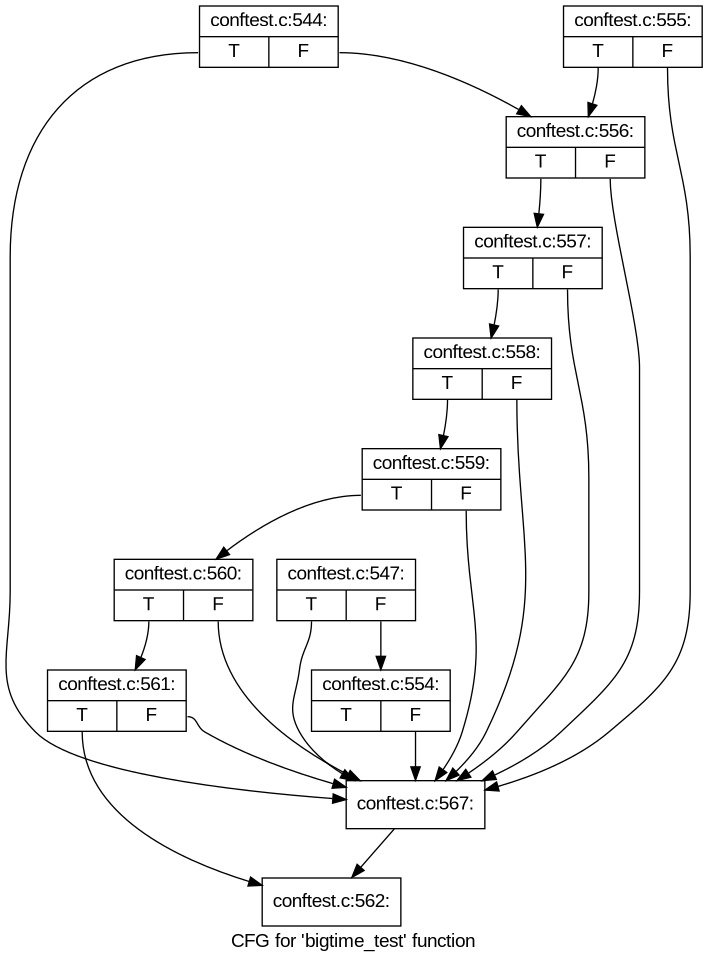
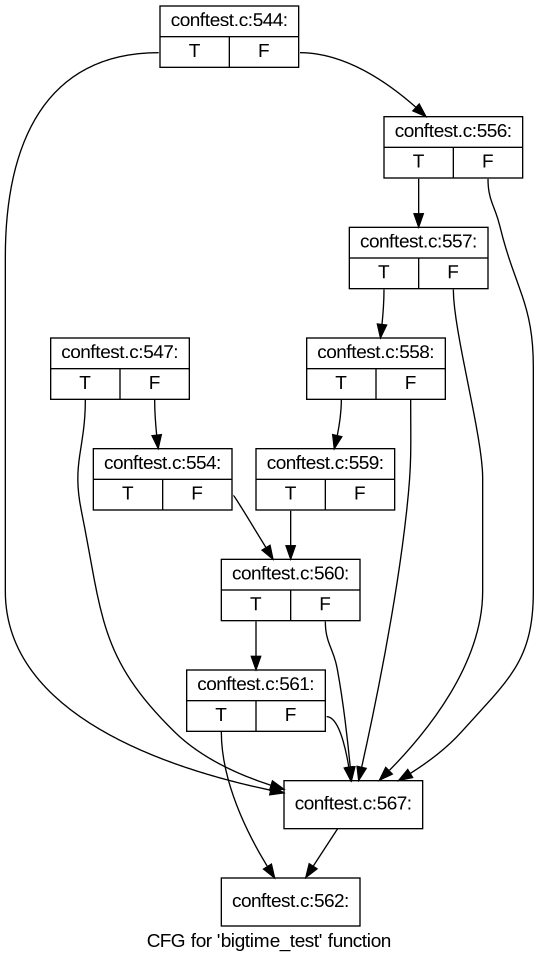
node "conftest.c:555:": removed
edge "conftest.c:559:" -> "conftest.c:567:": removed
edge "conftest.c:554:" -> "conftest.c:567:": now "conftest.c:554:" -> "conftest.c:560:"
